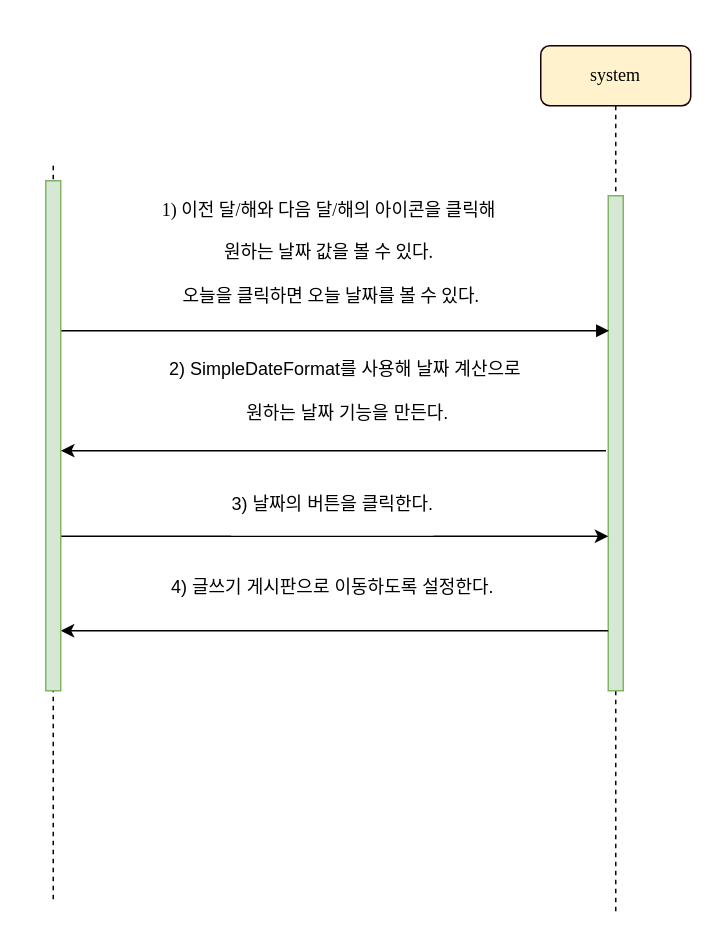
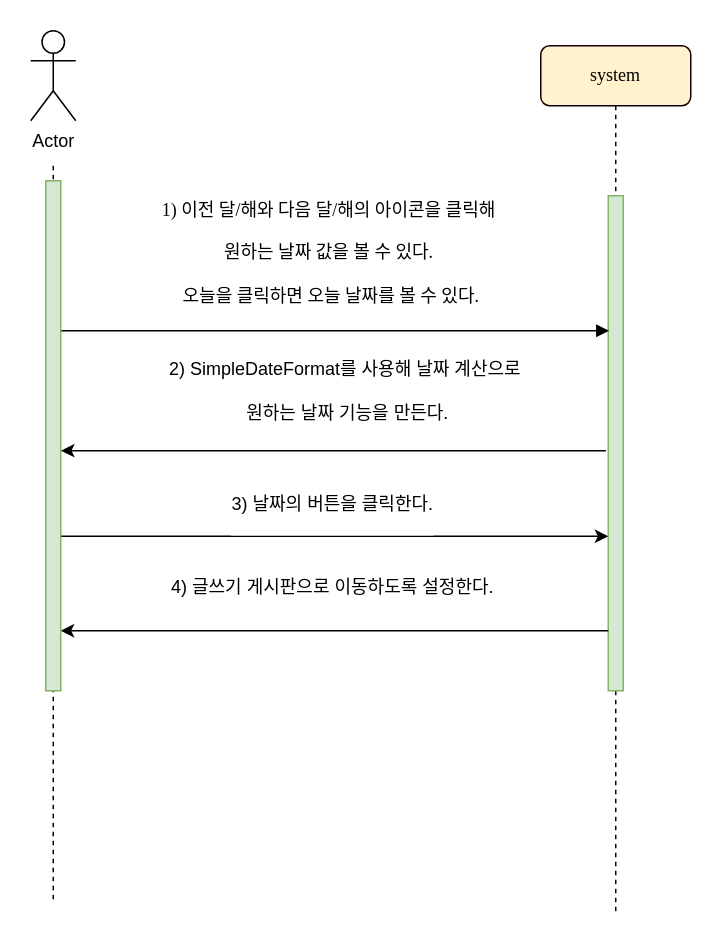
node "Actor": added
